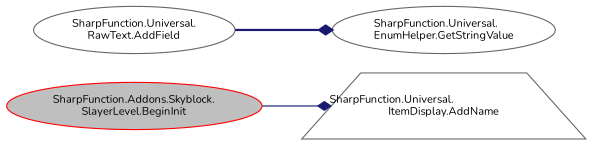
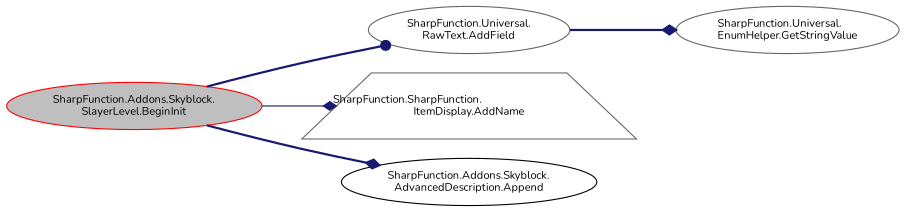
edge "SharpFunction.Addons.Skyblock. SlayerLevel.BeginInit" -> "SharpFunction.Universal. RawText.AddField": added
node "SharpFunction.Universal. ItemDisplay.AddName": label "SharpFunction.Universal. ItemDisplay.AddName" -> "SharpFunction.SharpFunction. ItemDisplay.AddName"
node "SharpFunction.Addons.Skyblock. AdvancedDescription.Append": added
